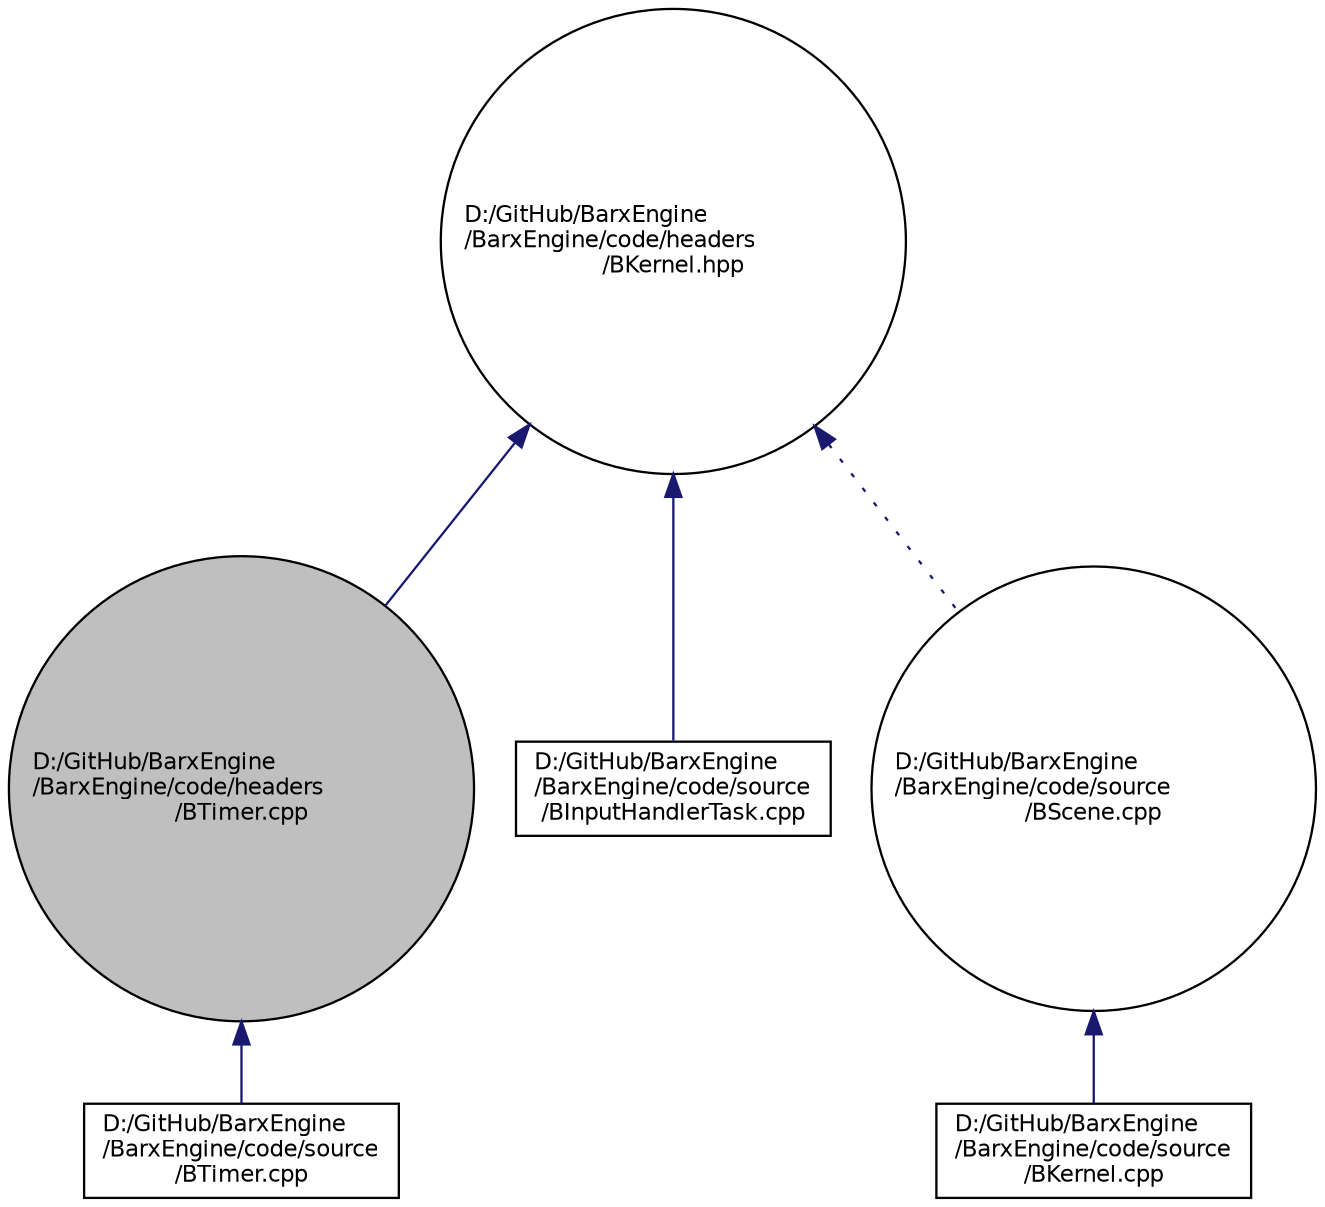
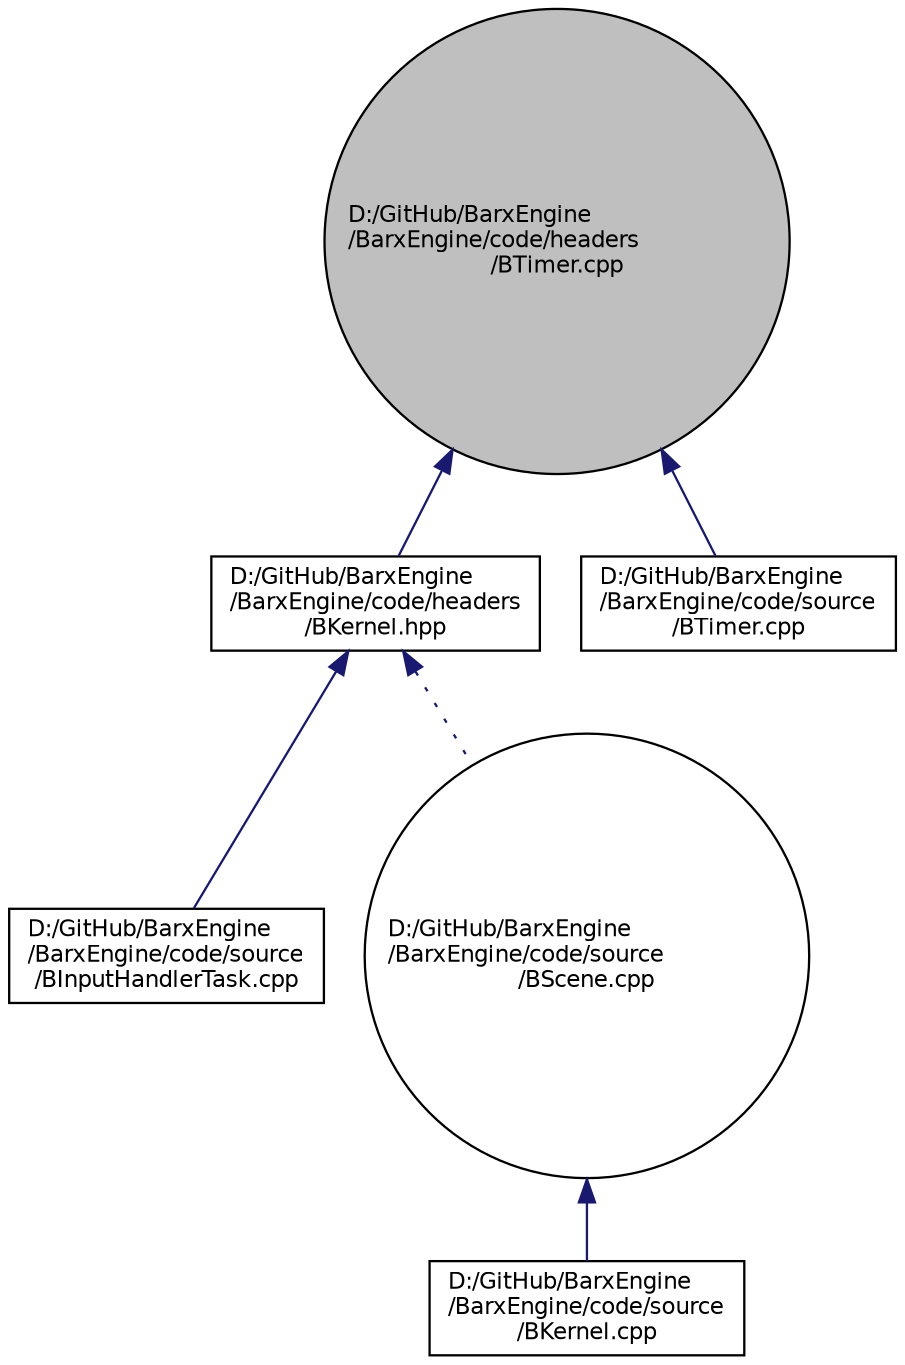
node "D:/GitHub/BarxEngine /BarxEngine/code/headers /BKernel.hpp": shape circle -> box
edge "D:/GitHub/BarxEngine /BarxEngine/code/headers /BTimer.cpp" -> "D:/GitHub/BarxEngine /BarxEngine/code/headers /BKernel.hpp": reversed
